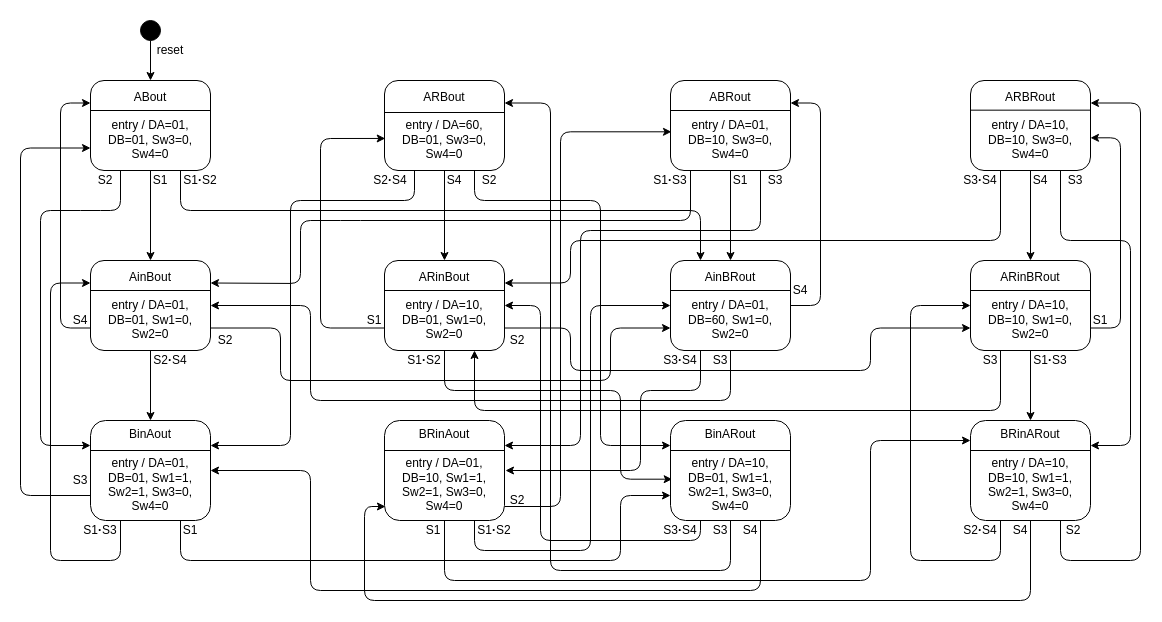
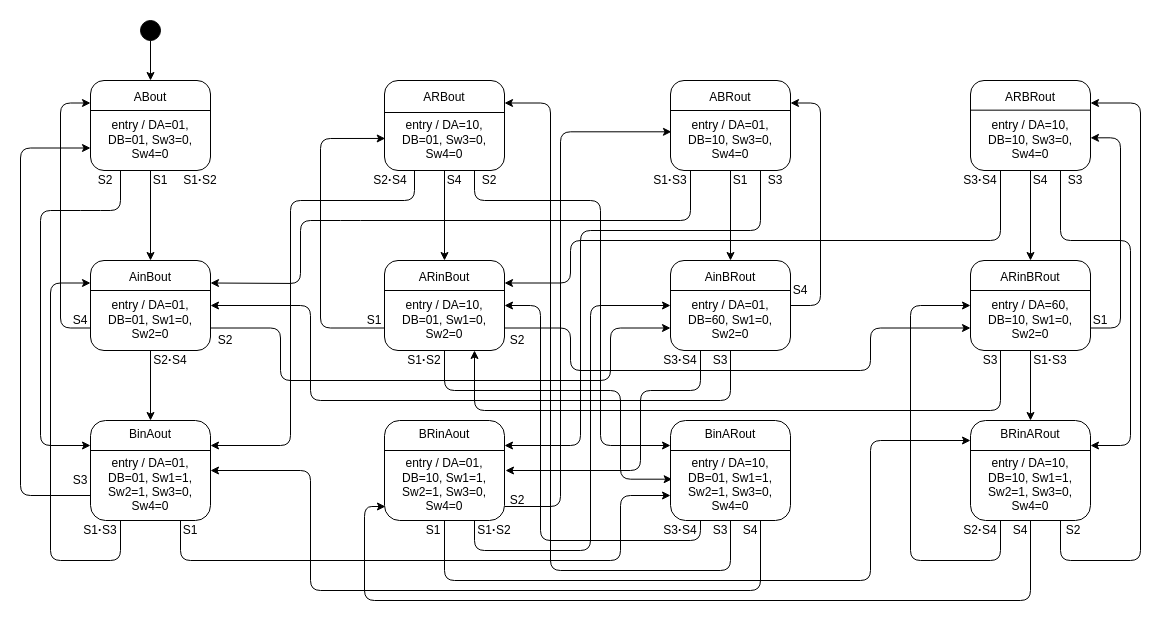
node "reset": removed
node "ARBout entry / DA=60, DB=01, Sw3=0, Sw4=0": label "ARBout entry / DA=60, DB=01, Sw3=0, Sw4=0" -> "ARBout entry / DA=10, DB=01, Sw3=0, Sw4=0"
edge "ABout entry / DA=01, DB=01, Sw3=0, Sw4=0" -> "AinBRoutentry / DA=01, DB=60, Sw1=0, Sw2=0": removed
node "ARinBRoutentry / DA=10, DB=10, Sw1=0, Sw2=0": label "ARinBRoutentry / DA=10, DB=10, Sw1=0, Sw2=0" -> "ARinBRoutentry / DA=60, DB=10, Sw1=0, Sw2=0"
